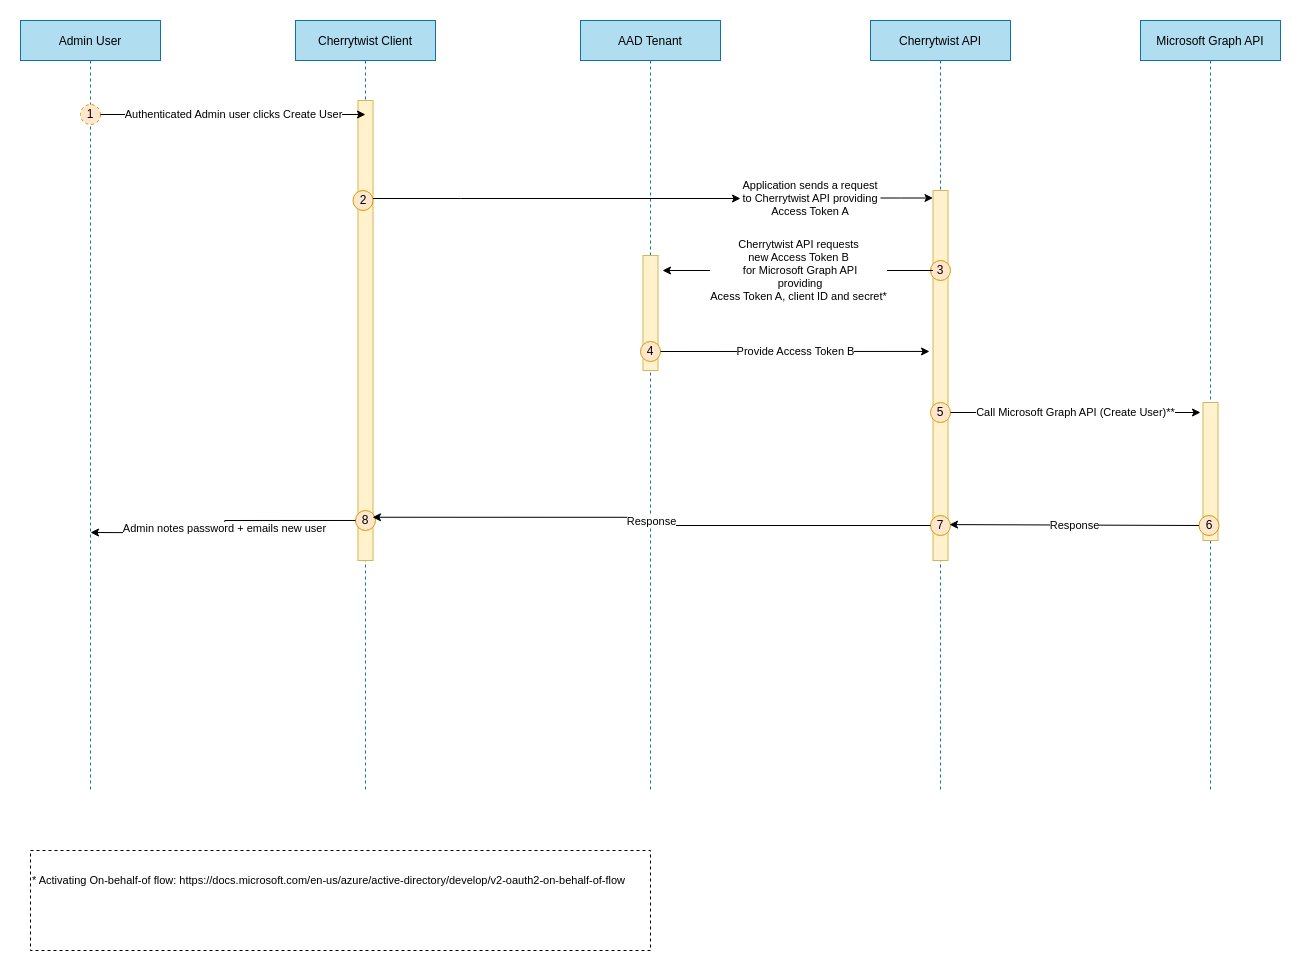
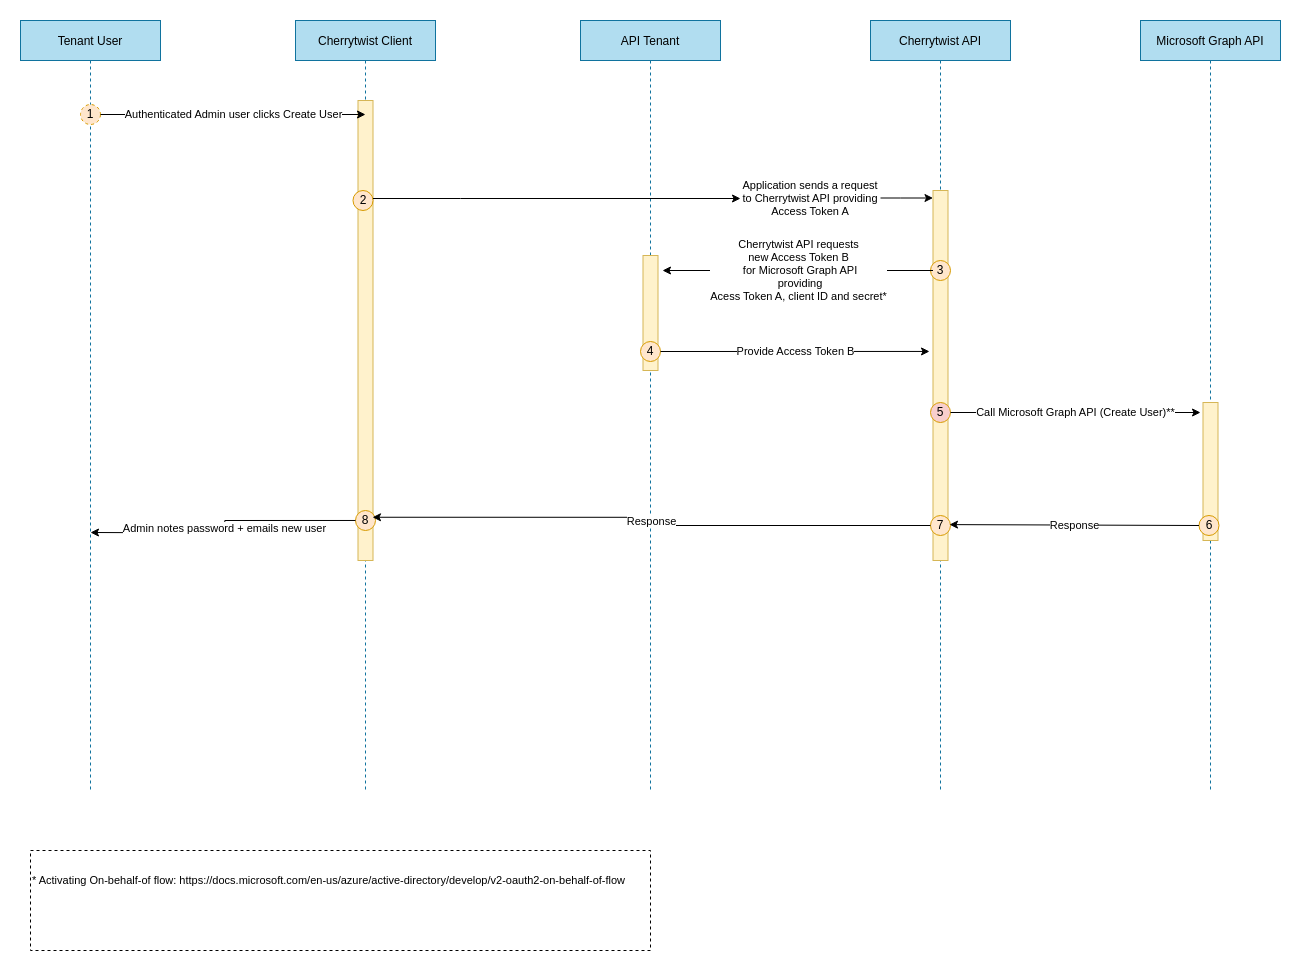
node "Admin User": label "Admin User" -> "Tenant User"
node "AAD Tenant": label "AAD Tenant" -> "API Tenant"
node "5": fillcolor #ffe6cc -> #f8cecc
